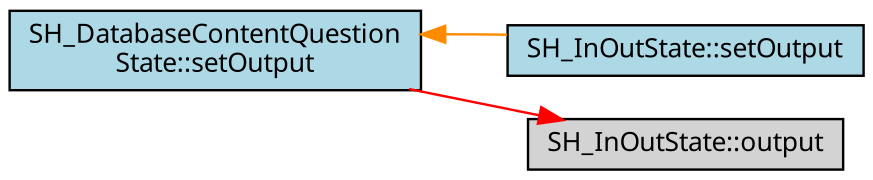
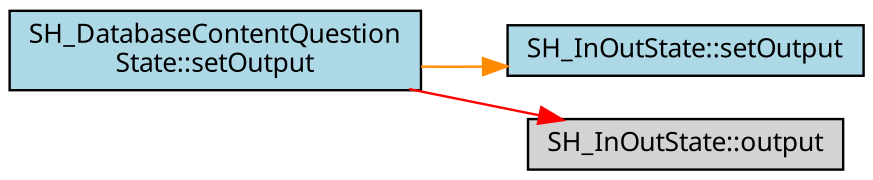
edge "SH_InOutState::setOutput" -> "SH_DatabaseContentQuestion State::setOutput": reversed
